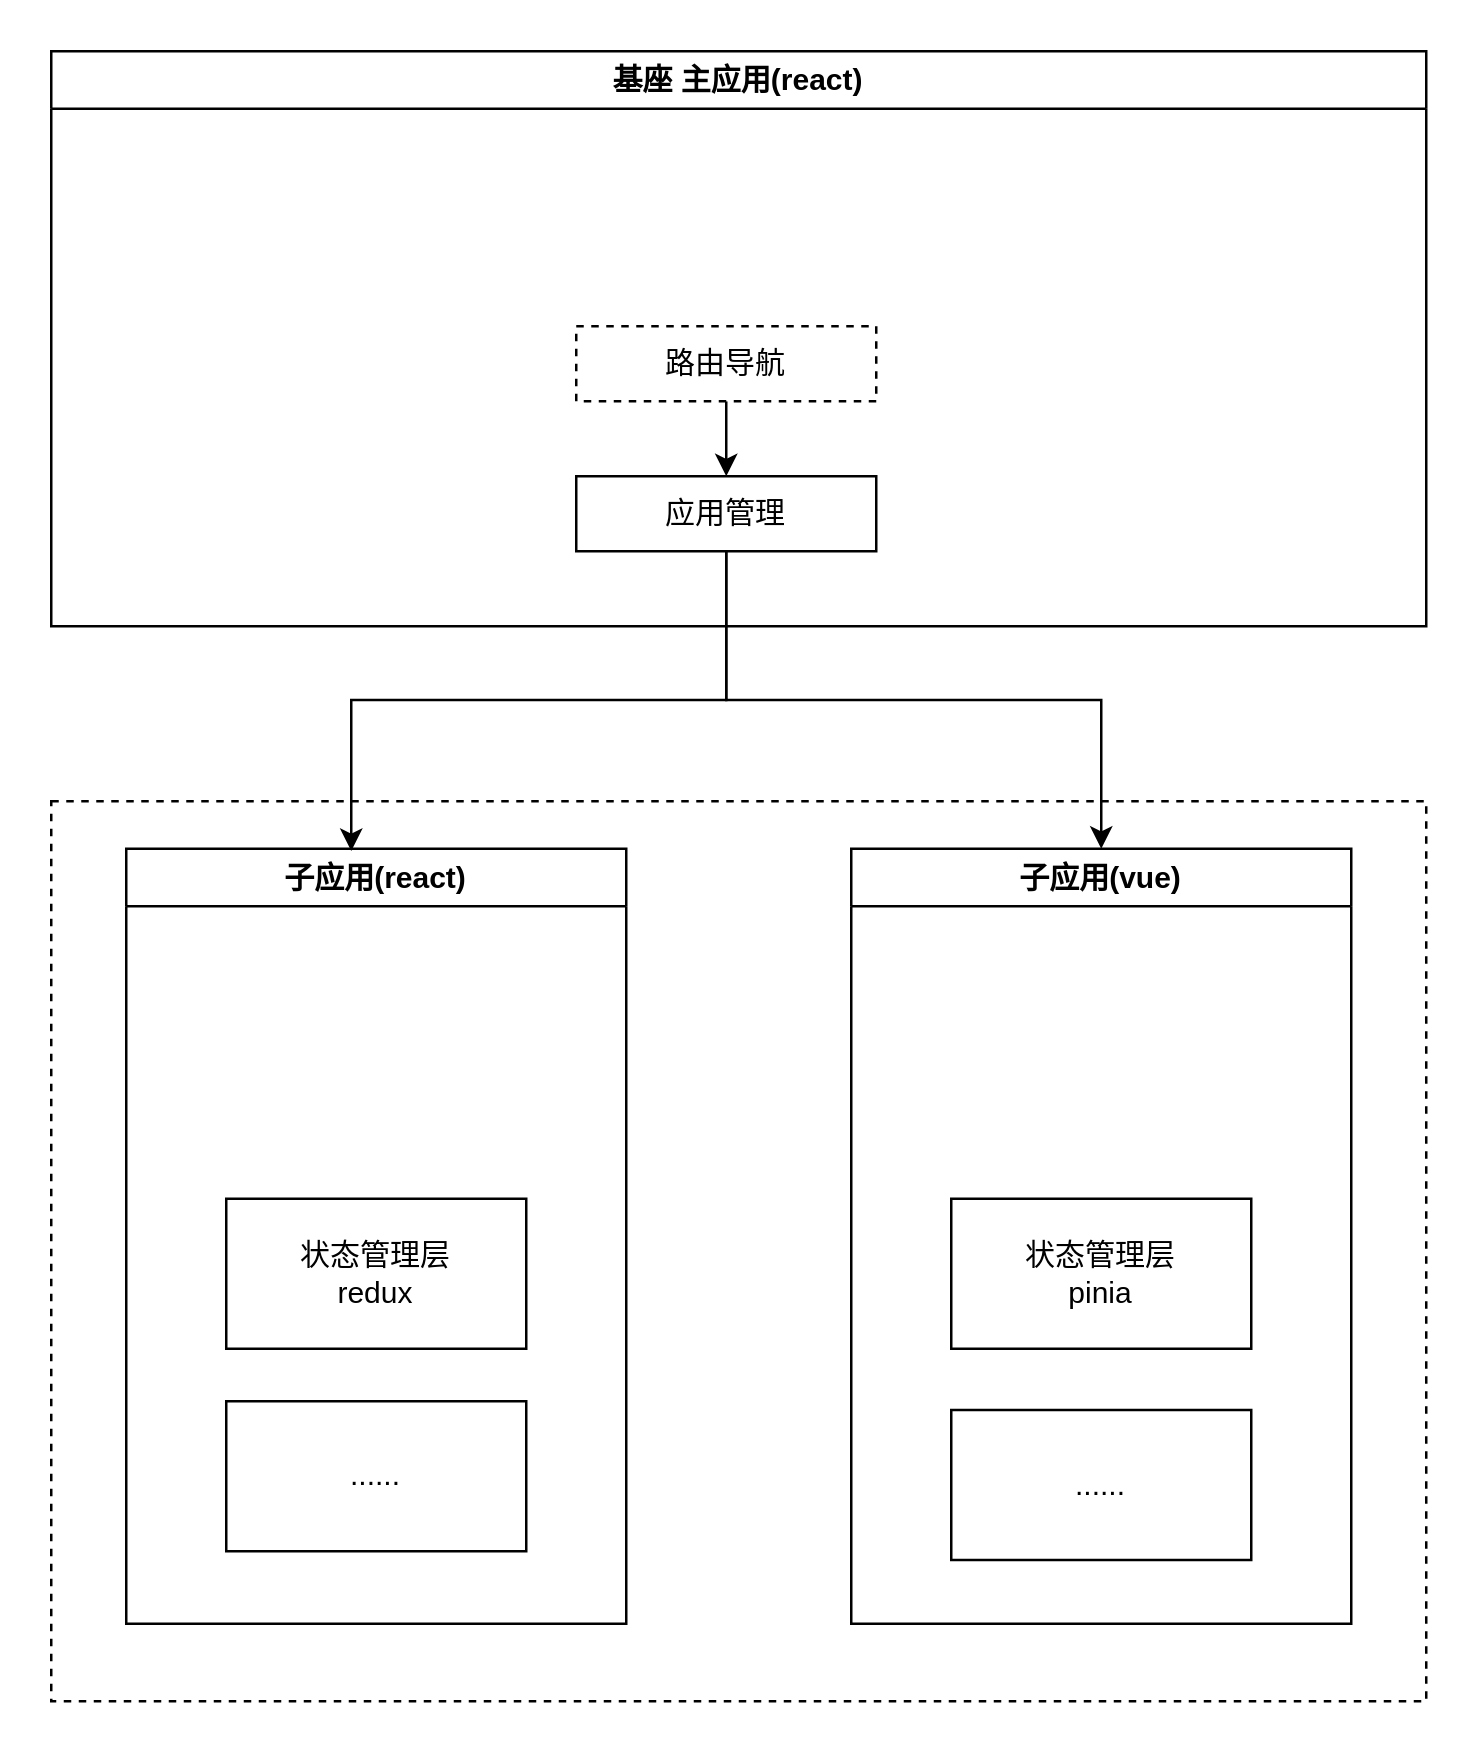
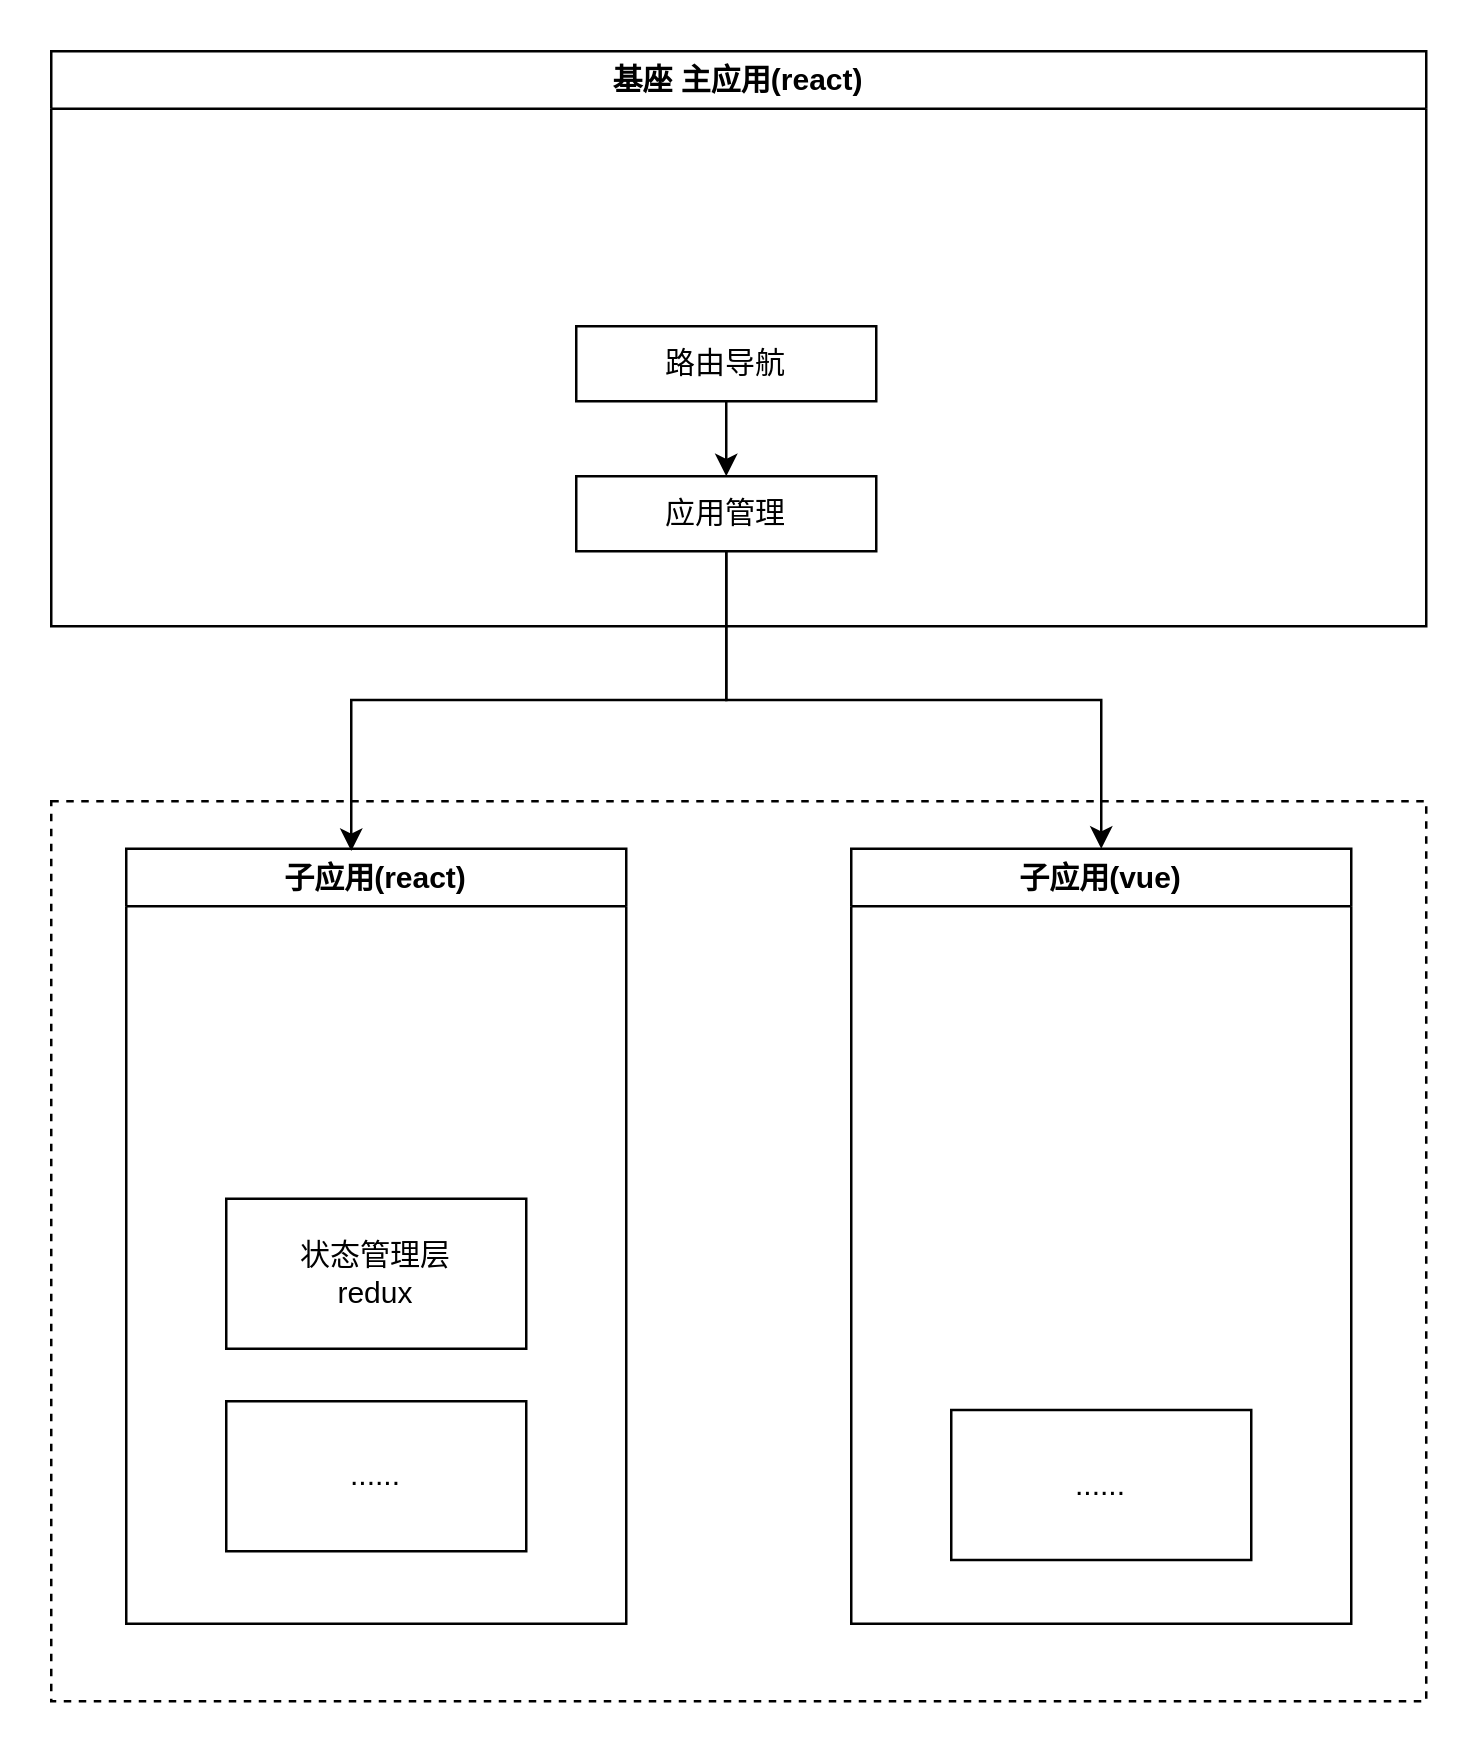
node "路由导航": style dashed -> solid
node "状态管理层 pinia": removed
